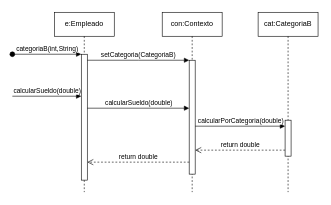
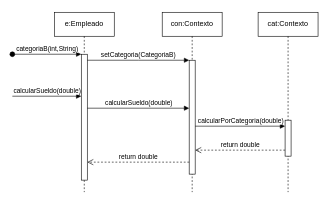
node "cat:CategoriaB": label "cat:CategoriaB" -> "cat:Contexto"
